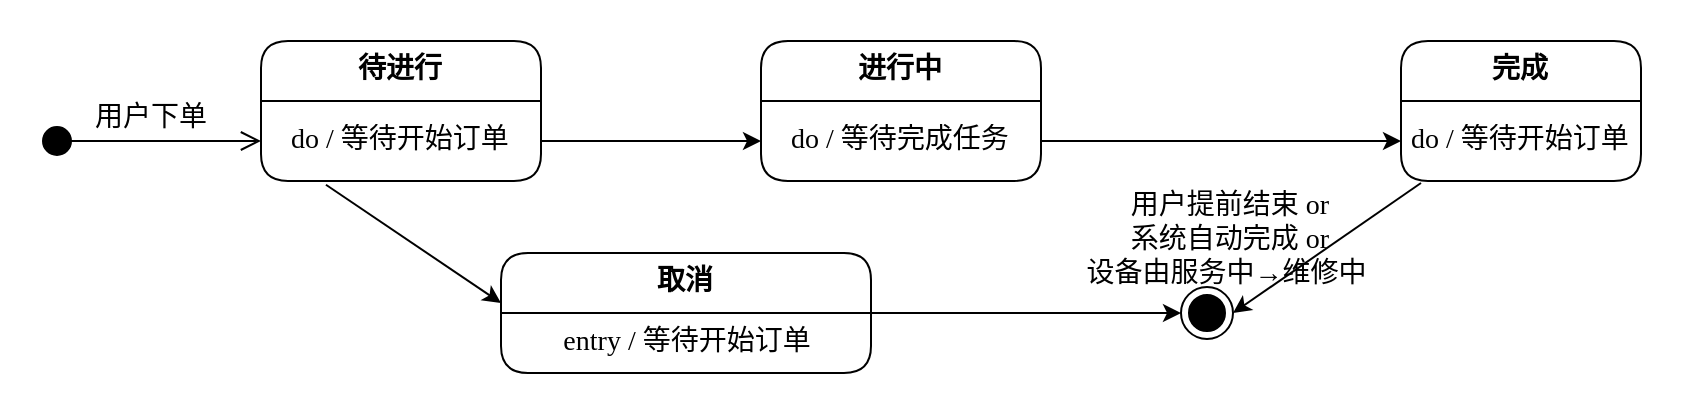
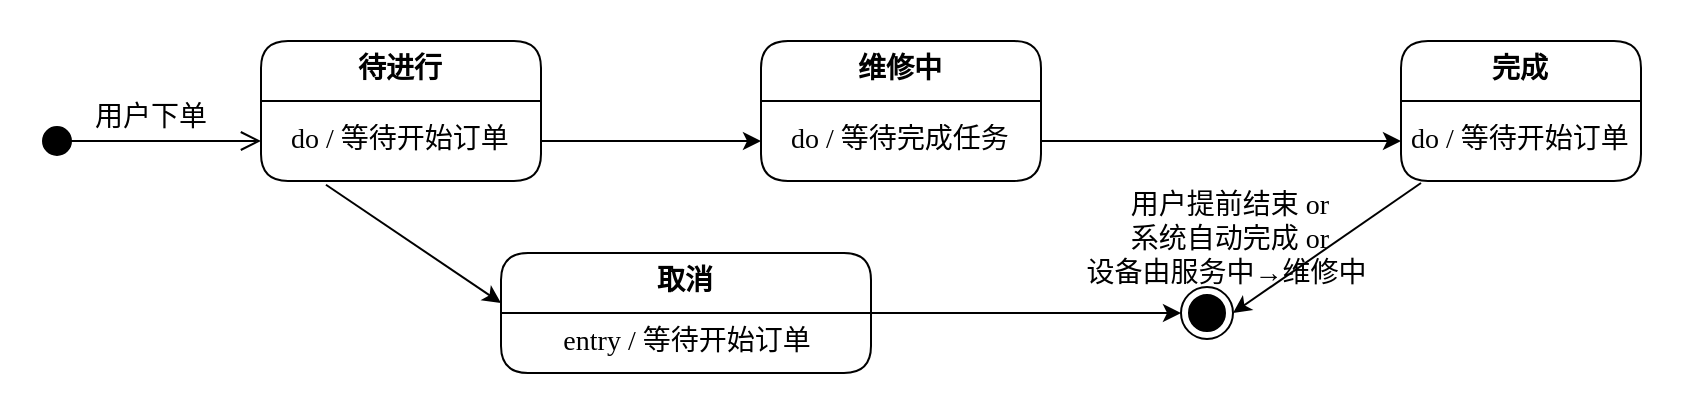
node "进行中": label "进行中" -> "维修中"
